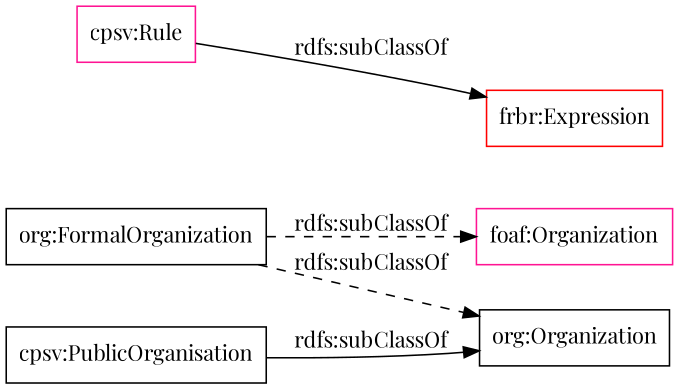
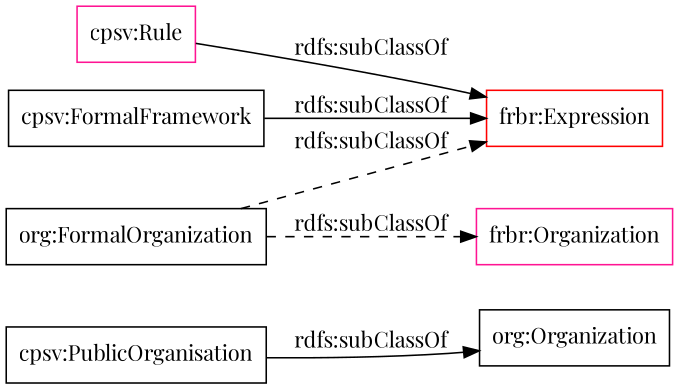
node "cpsv:FormalFramework": added
node "foaf:Organization": label "foaf:Organization" -> "frbr:Organization"
edge "org:FormalOrganization" -> "org:Organization": now "org:FormalOrganization" -> "frbr:Expression"
